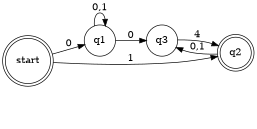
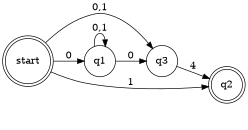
edge "q2" -> "q3": now "start" -> "q3"
